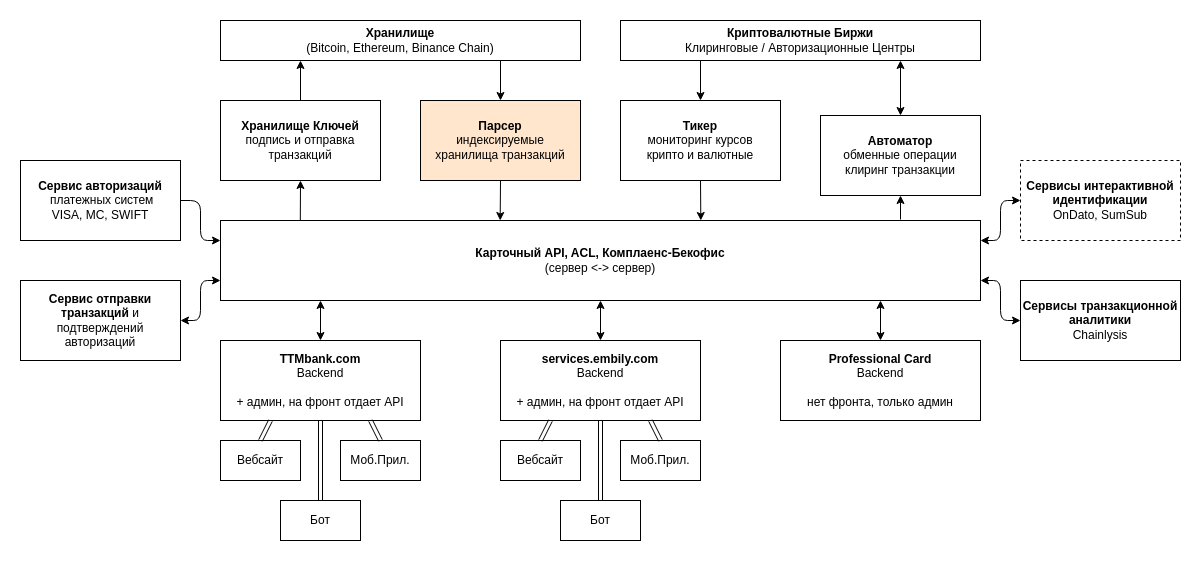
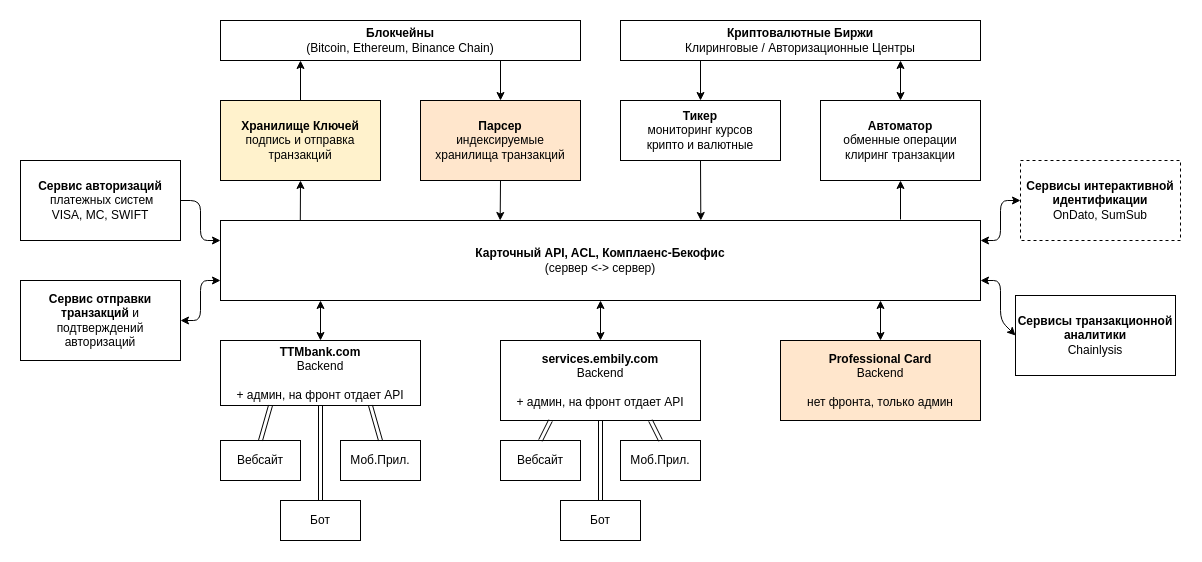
node "Хранилище (Bitcoin, Ethereum, Binance Chain)": label "Хранилище (Bitcoin, Ethereum, Binance Chain)" -> "Блокчейны (Bitcoin, Ethereum, Binance Chain)"
node "Хранилище Ключей подпись и отправка транзакций": fillcolor #ffffff -> #fff2cc
node "Тикер мониторинг курсов крипто и валютные": size 160x80 -> 160x60
node "Автоматор обменные операции клиринг транзакции": moved (901, 156) -> (901, 141)
node "Сервисы транзакционной аналитики Chainlysis": moved (1101, 321) -> (1096, 336)
node "TTMbank.com Backend + админ, на фронт отдает API": size 200x80 -> 200x65
node "Professional Card Backend нет фронта, только админ": fillcolor #ffffff -> #ffe6cc
